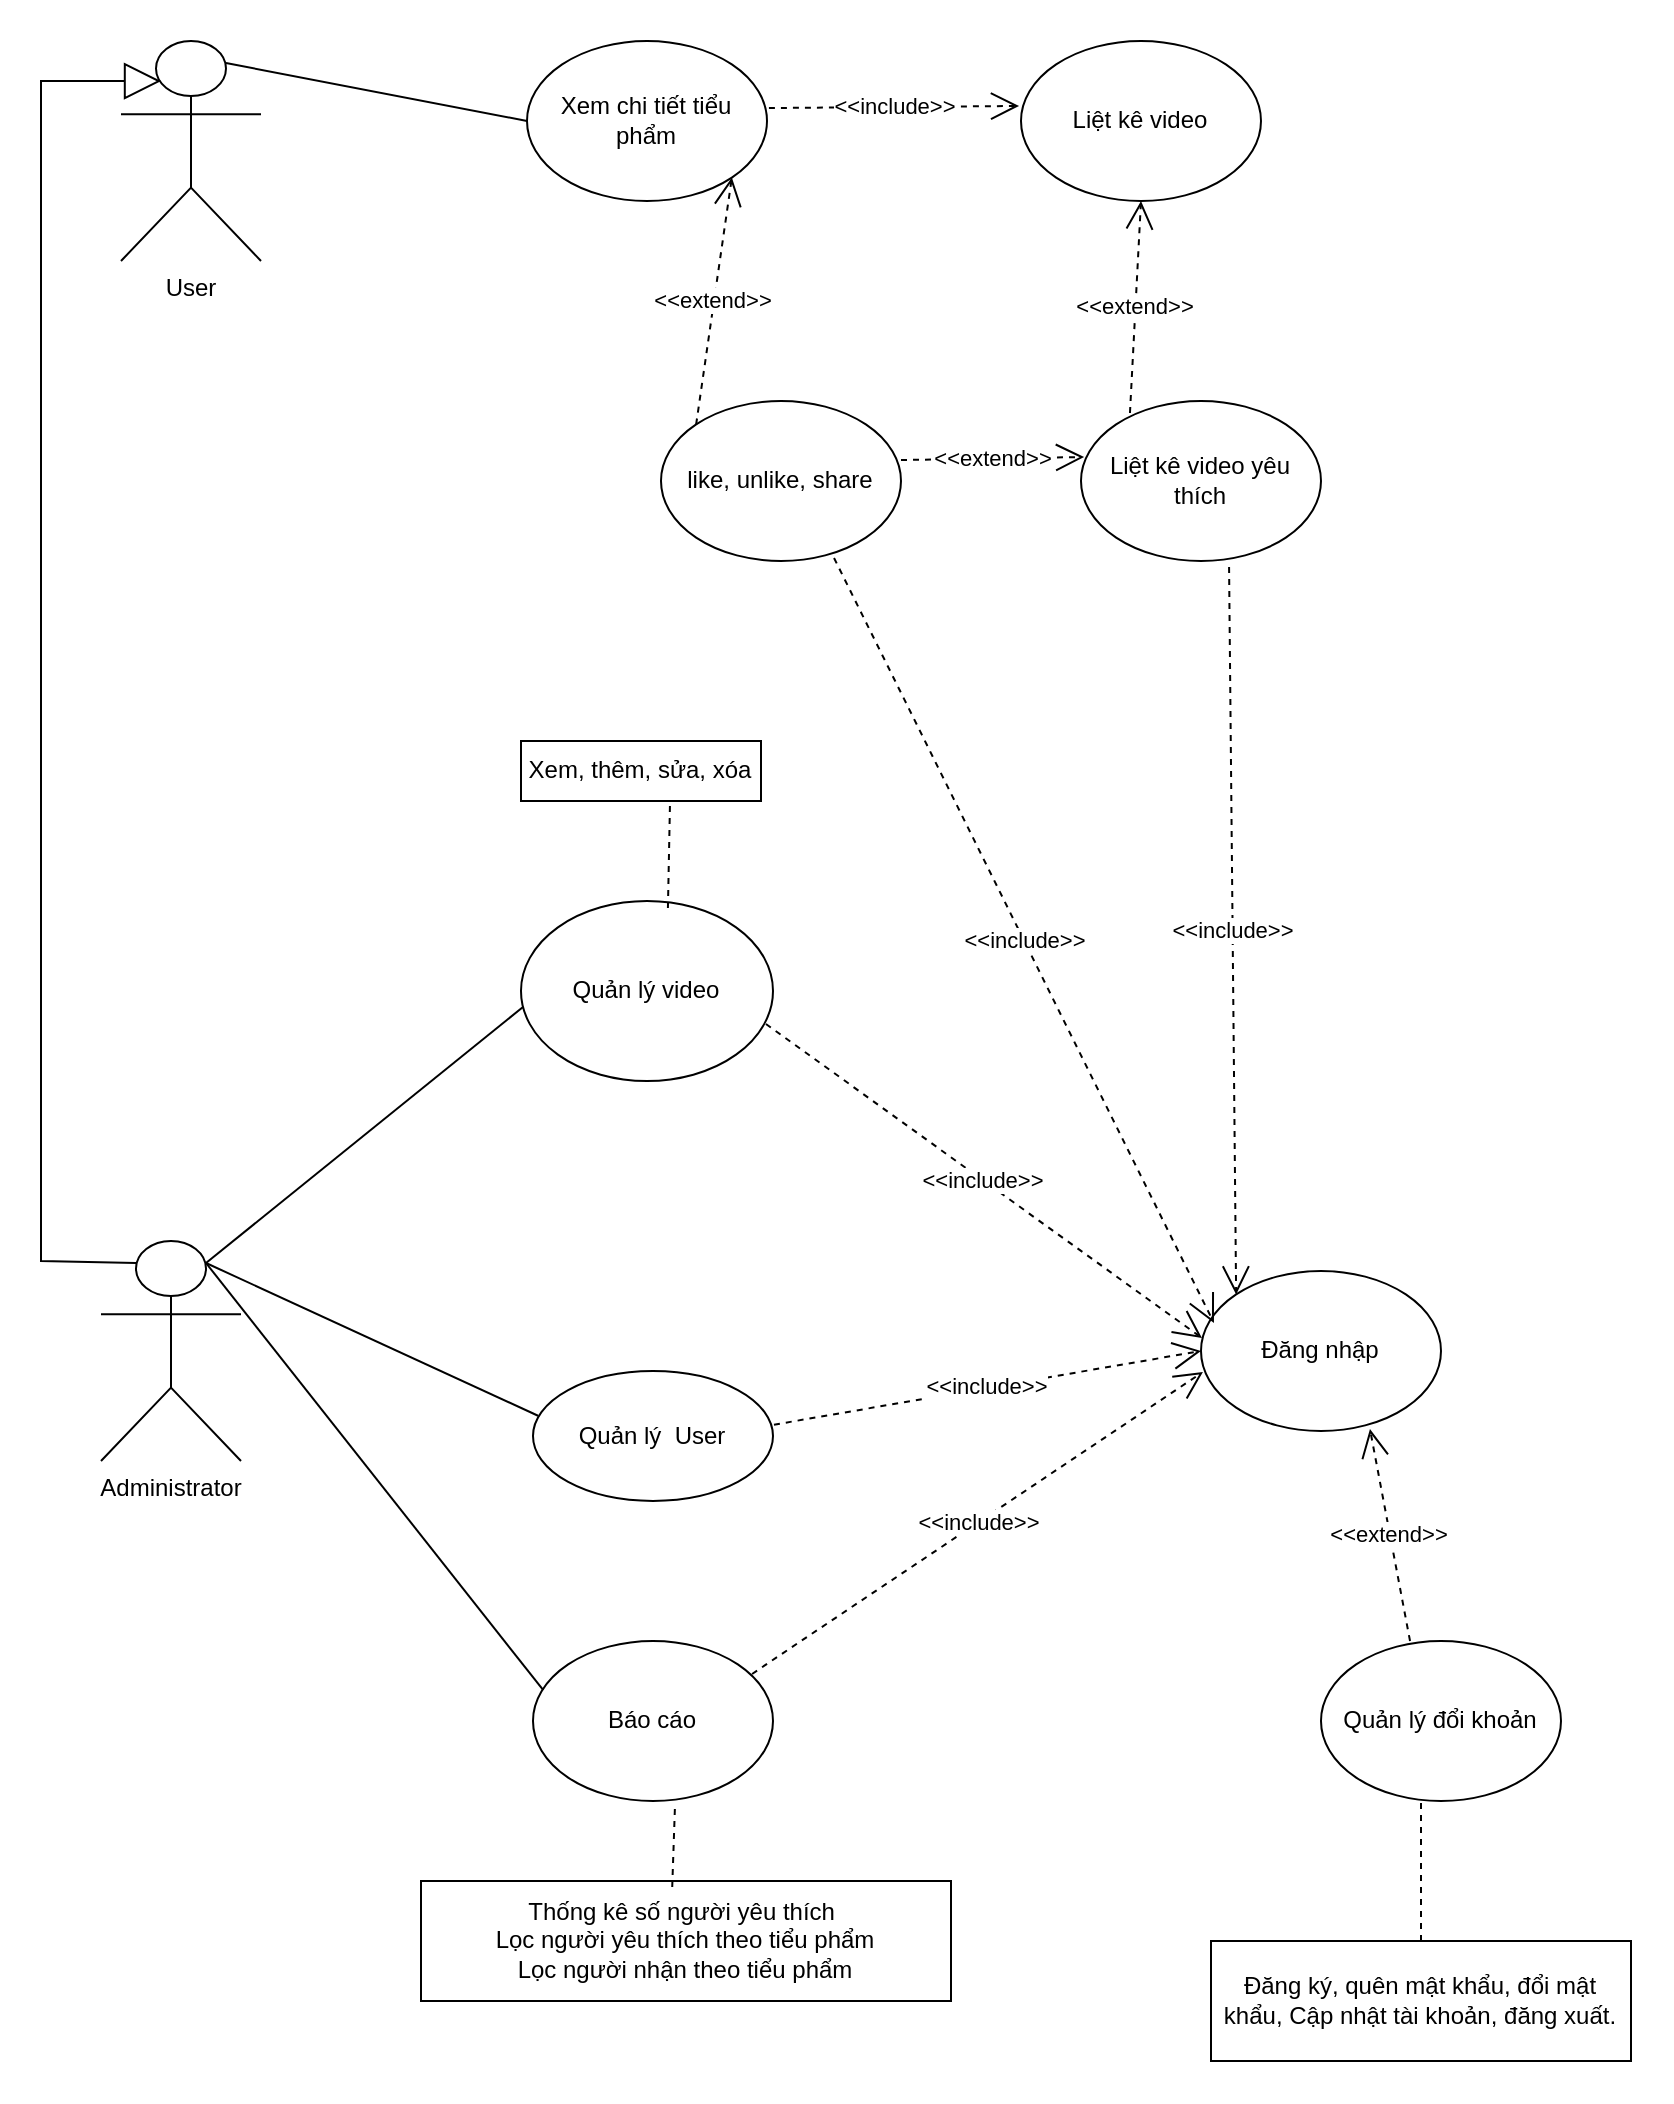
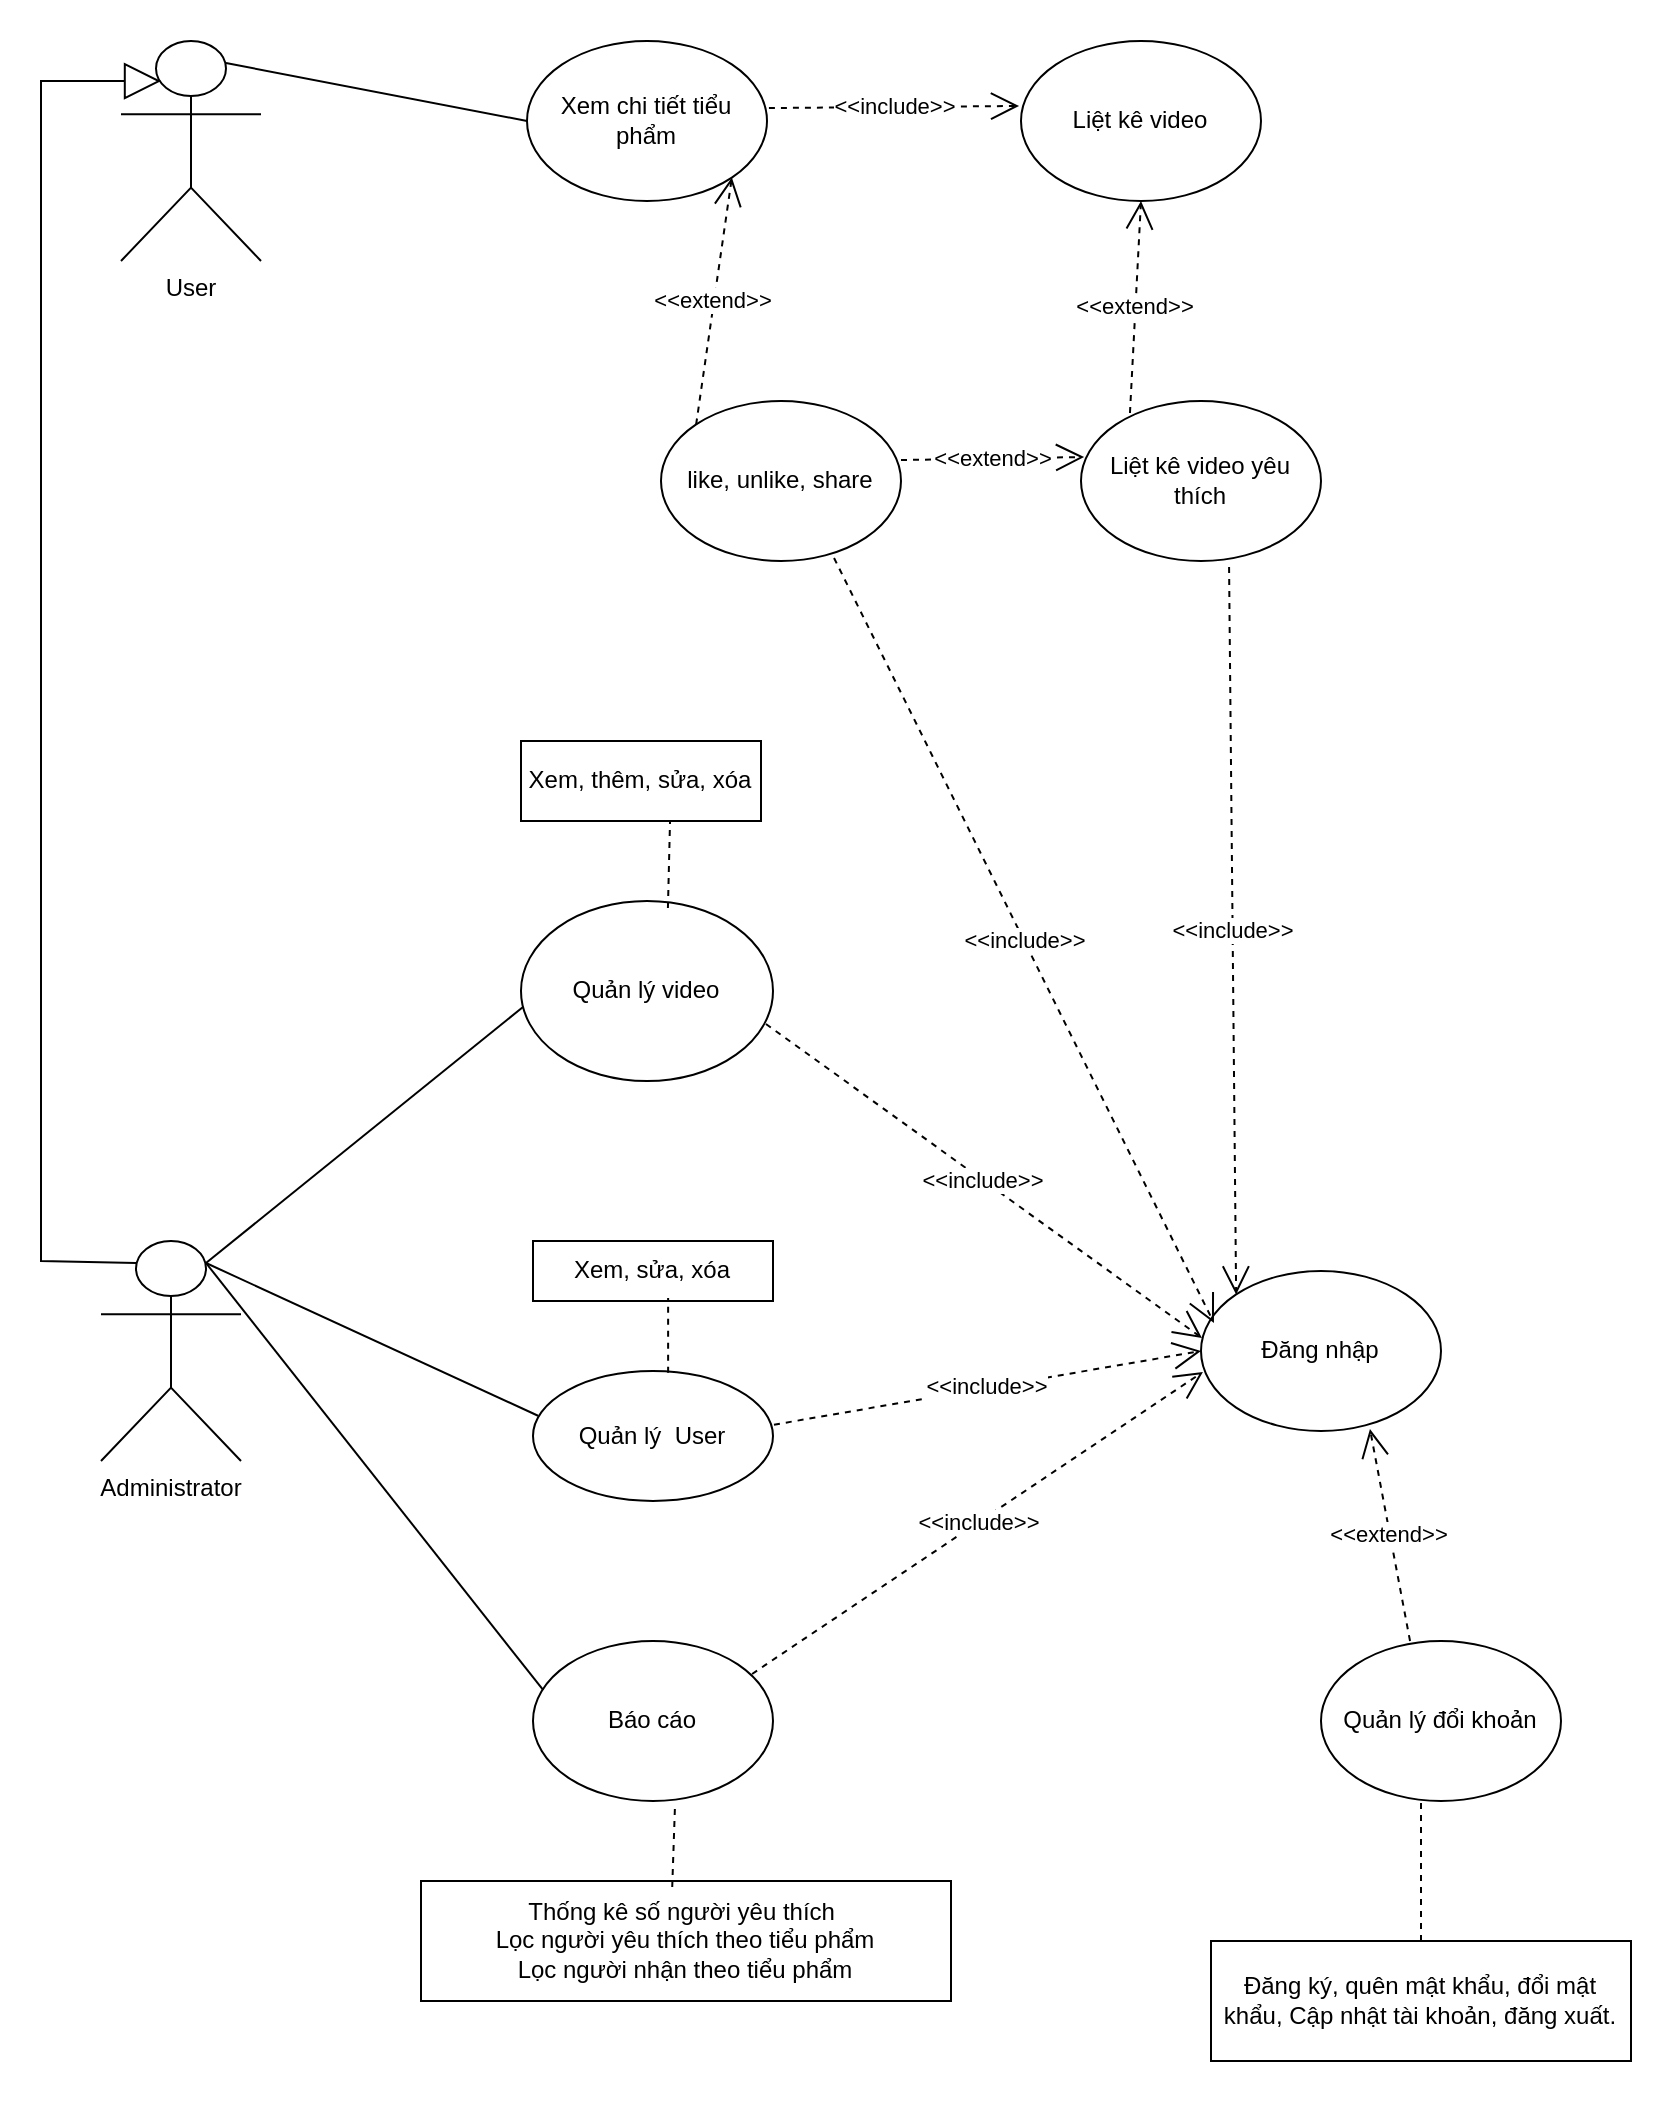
node "Xem, thêm, sửa, xóa": size 240x60 -> 240x80
node "Xem, sửa, xóa": added
edge "Xem, sửa, xóa" -- "Quản lý User": added
